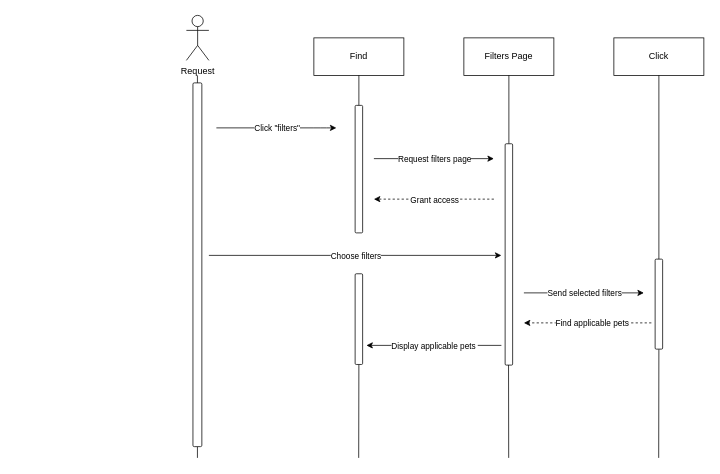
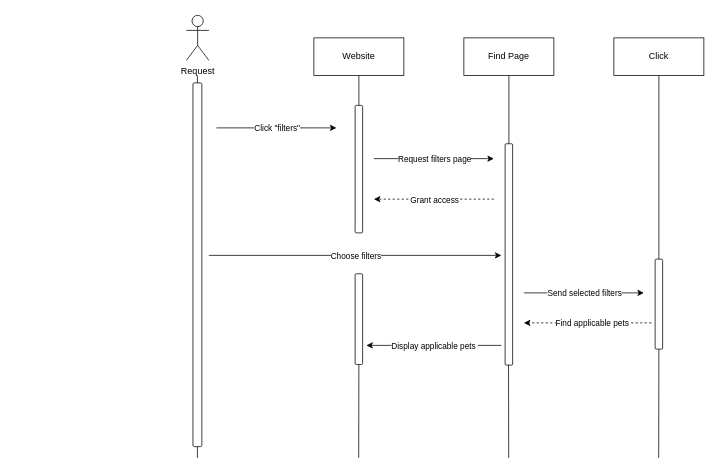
node "Find": label "Find" -> "Website"
node "Filters Page": label "Filters Page" -> "Find Page"
